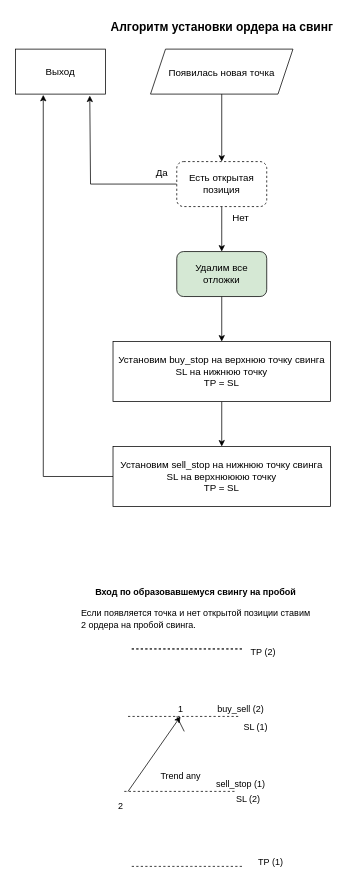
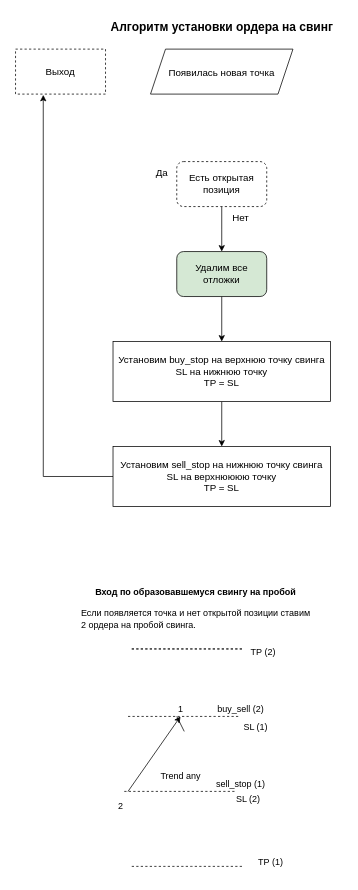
node "Выход": style solid -> dashed
edge "Появилась новая точка" -> "Есть открытая позиция": removed
edge "Есть открытая позиция" -> "Выход": removed
